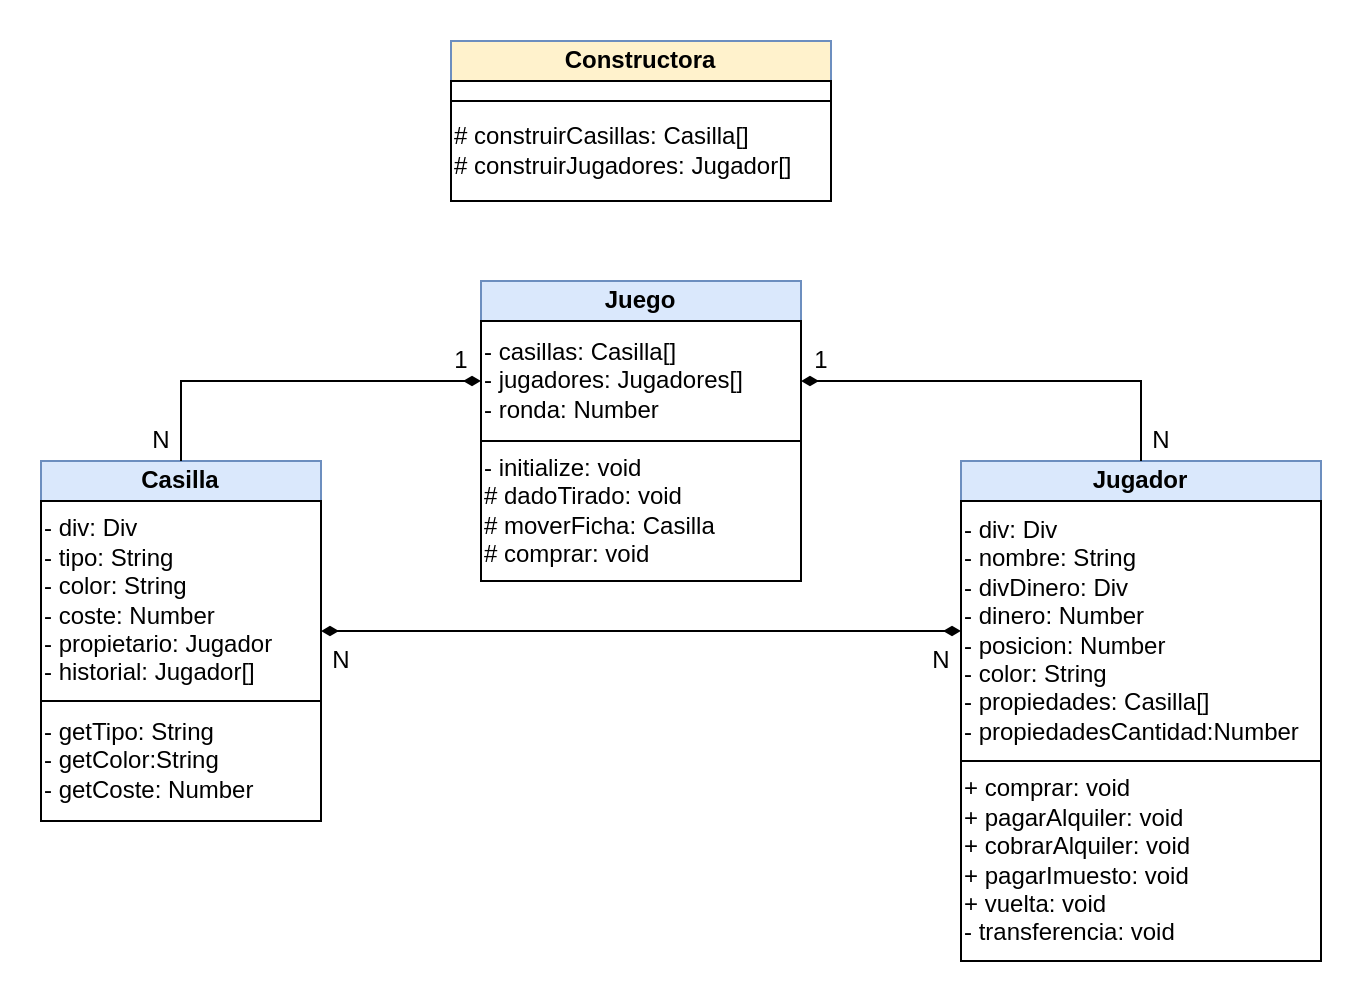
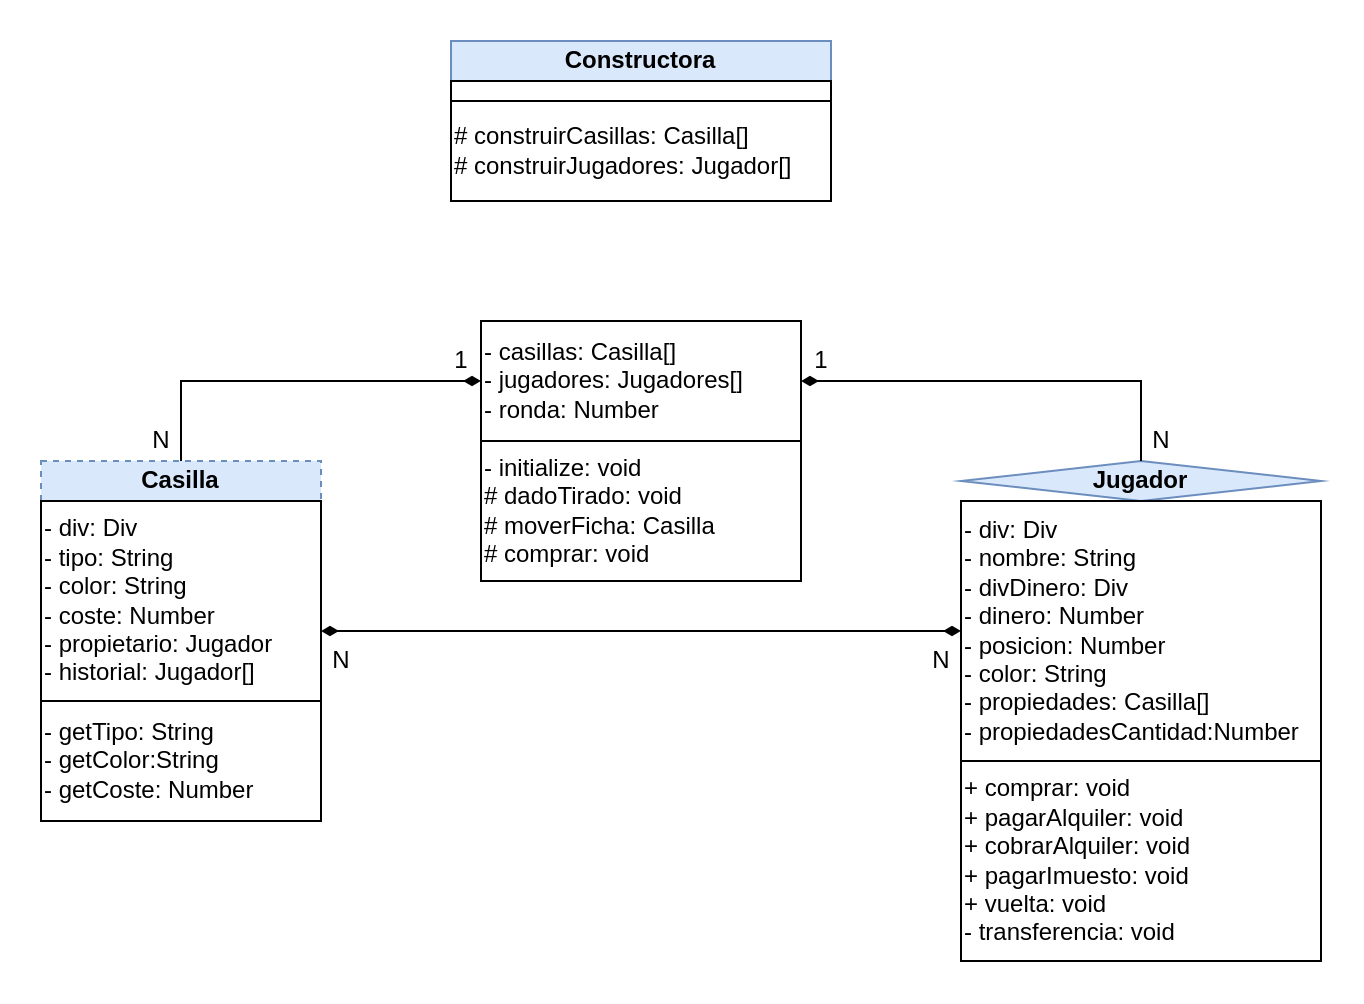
node "Constructora": fillcolor #fff2cc -> #dae8fc
node "Juego": removed
node "Casilla": style solid -> dashed
node "Jugador": shape rectangle -> diamond
